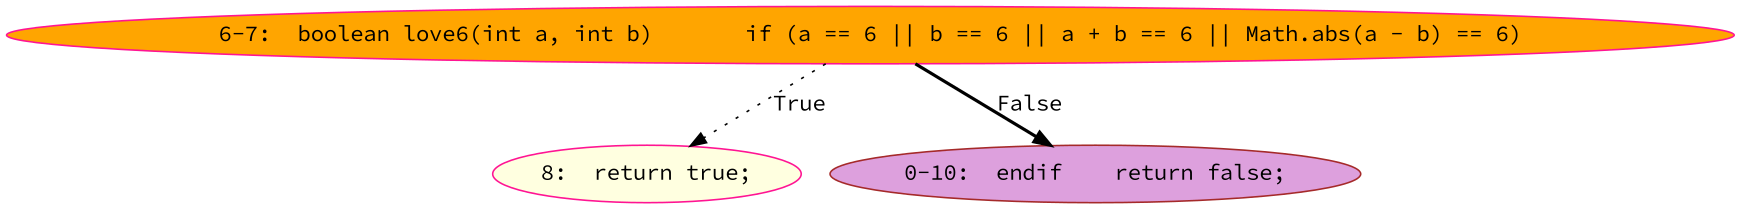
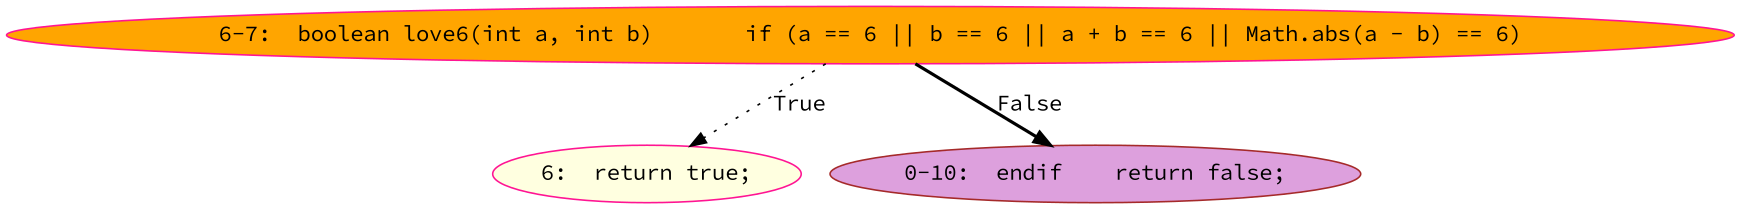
node "8:  return true;": label "8:  return true;" -> "6:  return true;"
